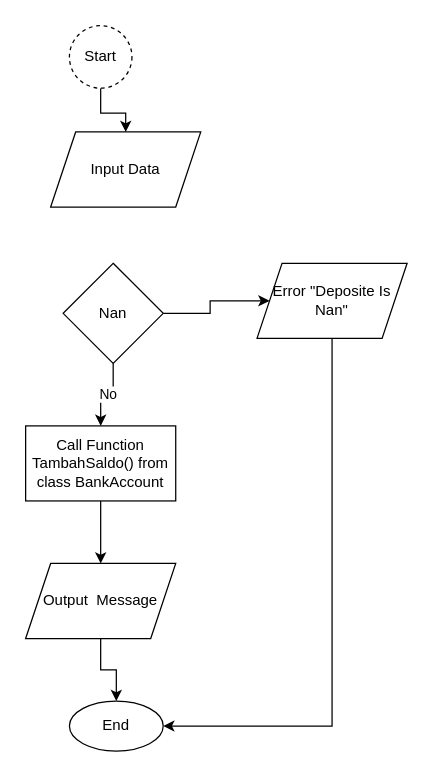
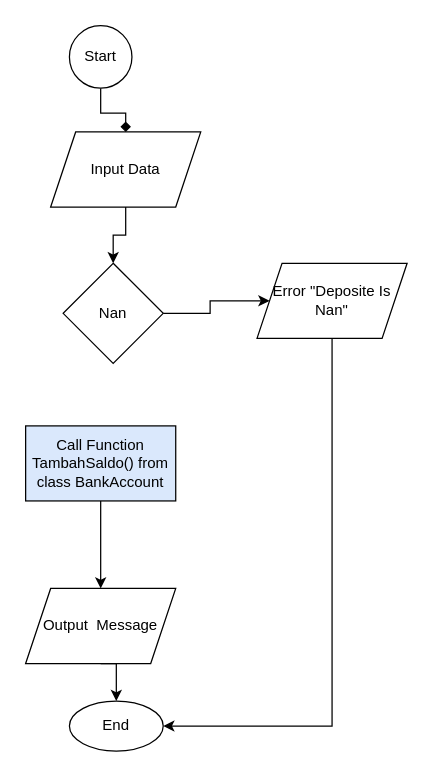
node "Start": style dashed -> solid
edge "Start" -> "Input Data": arrowhead classic -> diamond
edge "Input Data" -> "Nan": added
edge "Nan" -> "Call Function TambahSaldo() from class BankAccount": removed, label "No"
node "Call Function TambahSaldo() from class BankAccount": fillcolor #ffffff -> #dae8fc
node "Output Message": moved (101, 601) -> (101, 626)
